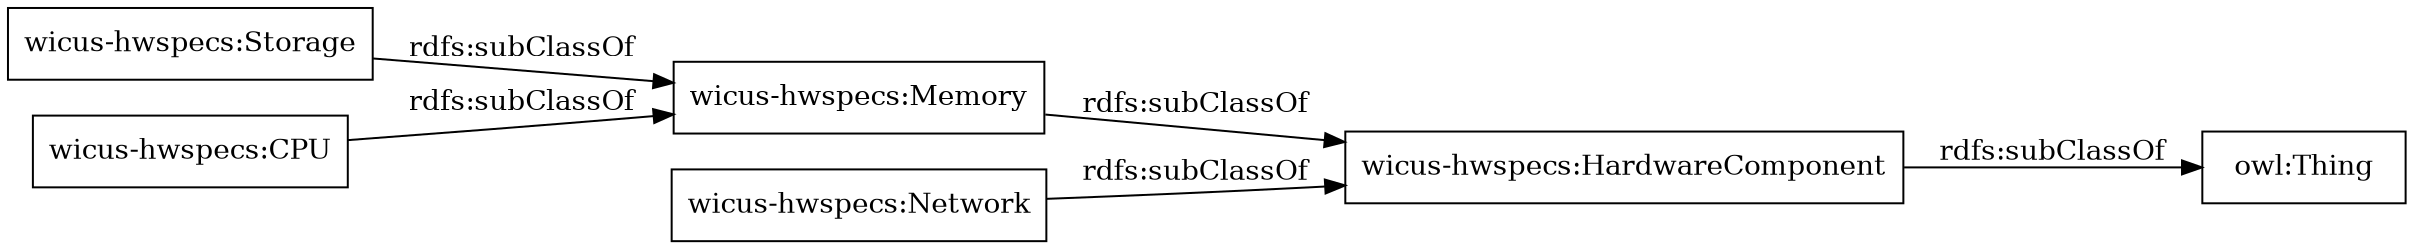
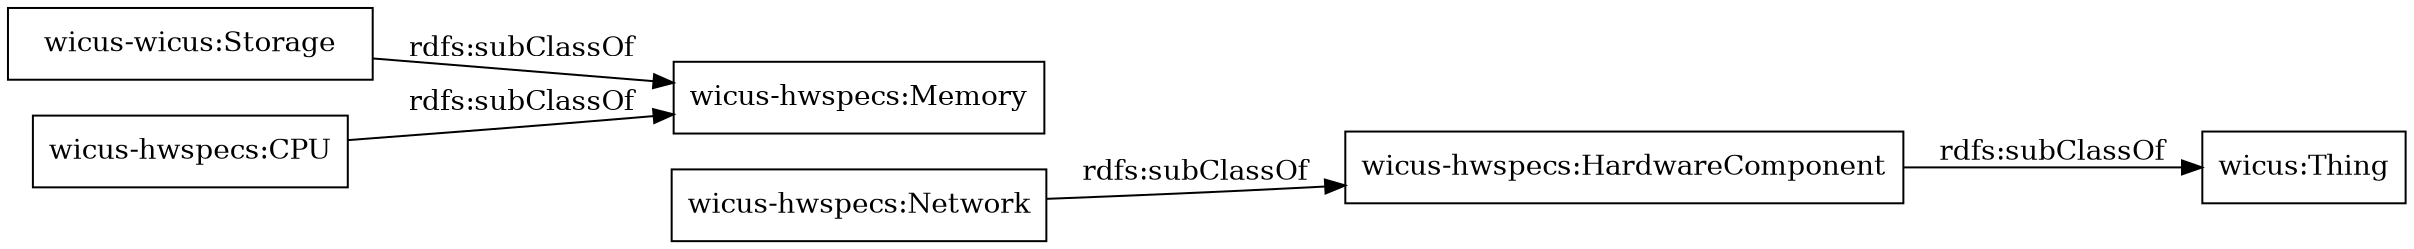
node "wicus-hwspecs:Storage": label "wicus-hwspecs:Storage" -> "wicus-wicus:Storage"
edge "wicus-hwspecs:Memory" -> "wicus-hwspecs:HardwareComponent": removed, label "rdfs:subClassOf"
node "owl:Thing": label "owl:Thing" -> "wicus:Thing"
